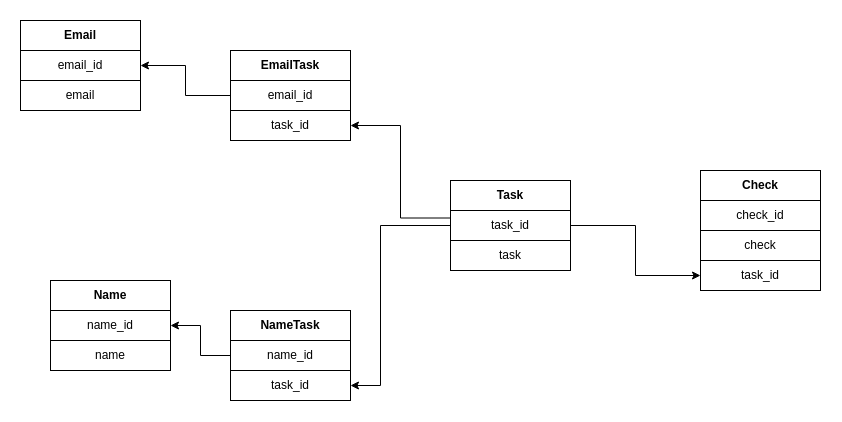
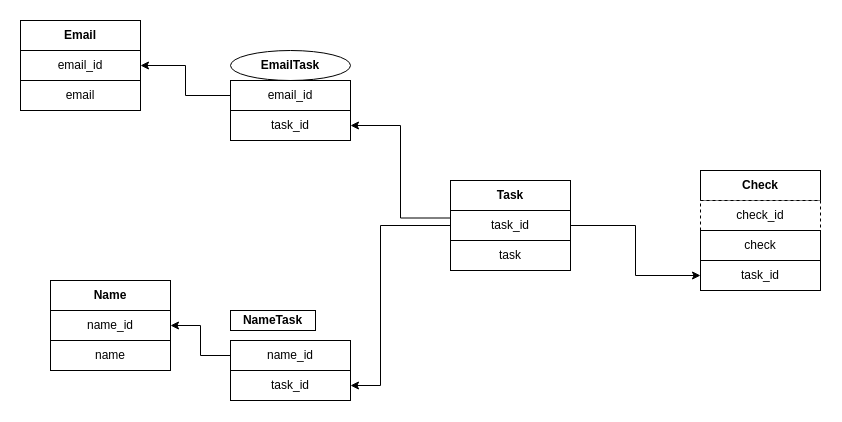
node "EmailTask": shape rectangle -> ellipse
node "check_id": style solid -> dashed
node "NameTask": size 120x30 -> 85x20
